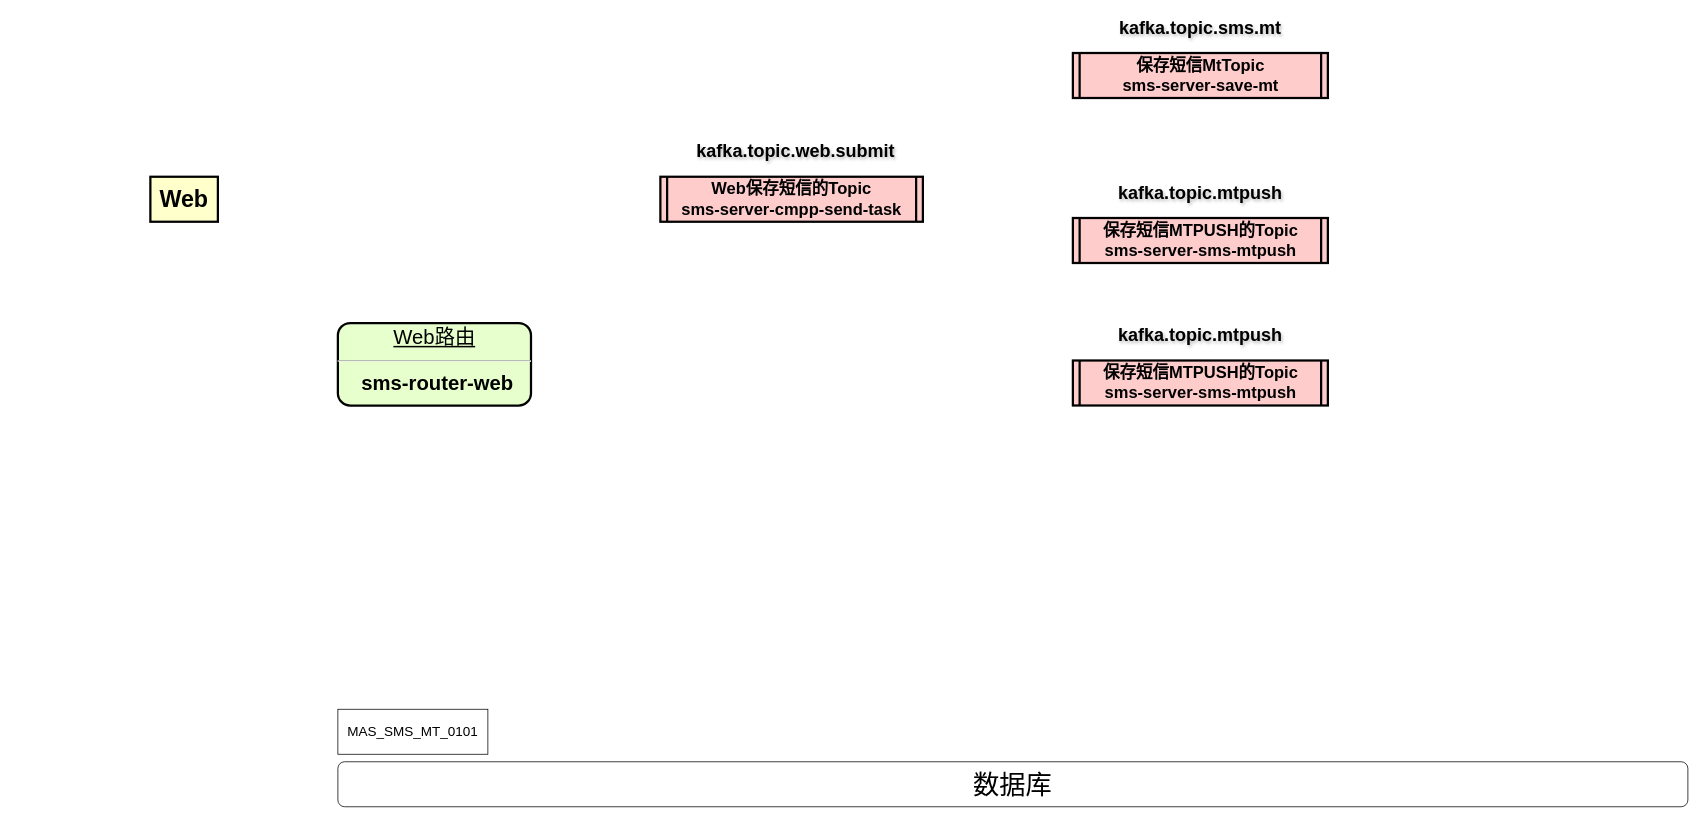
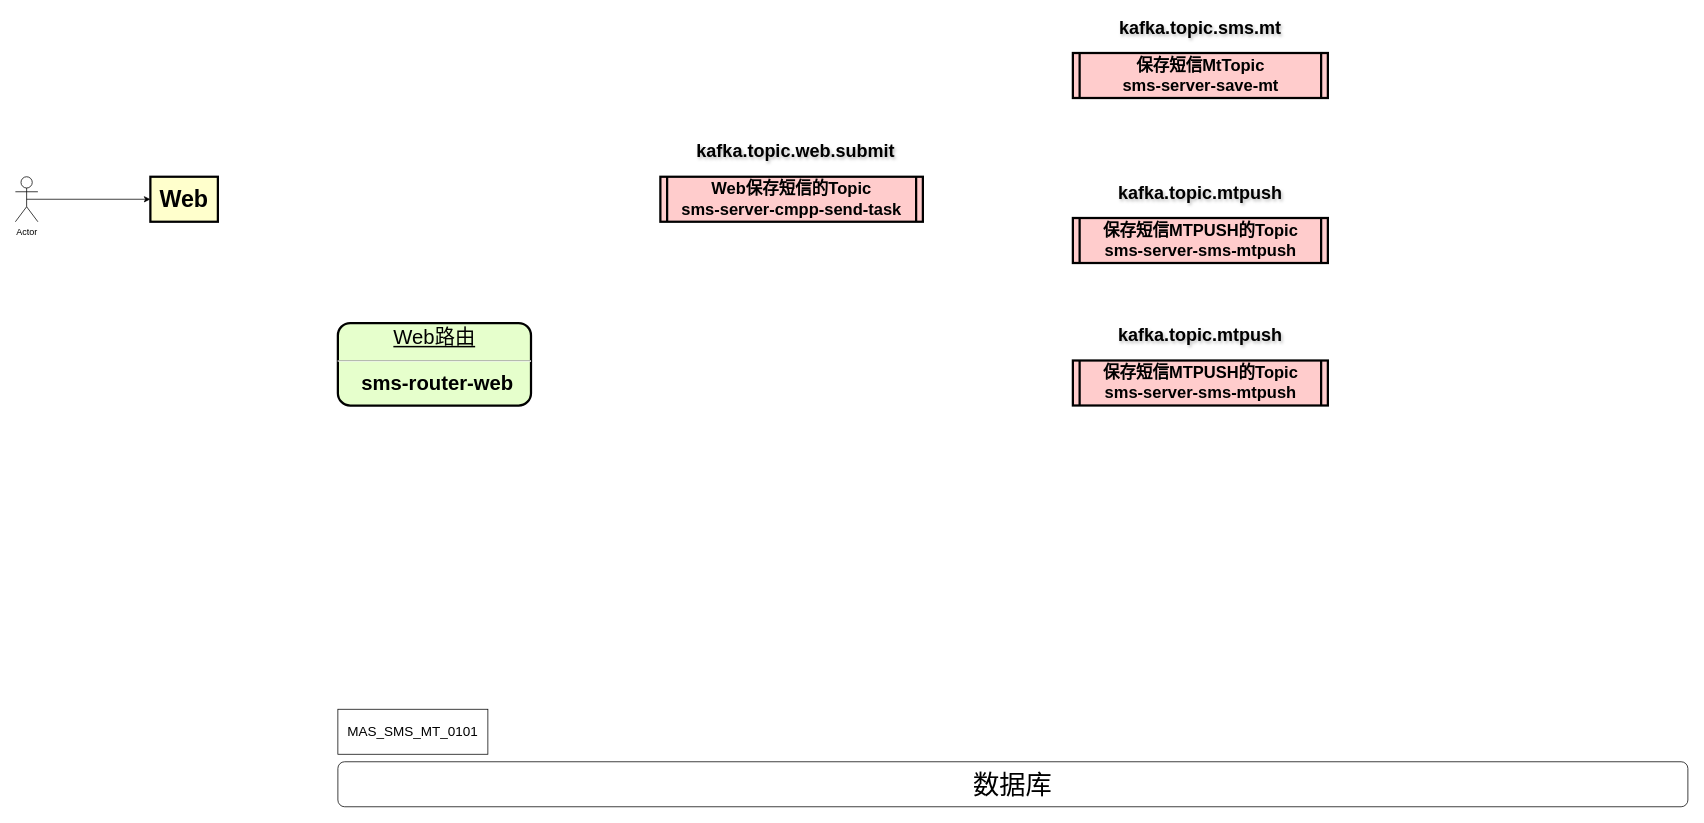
node "Actor": added
edge "Actor" -> "Web": added
